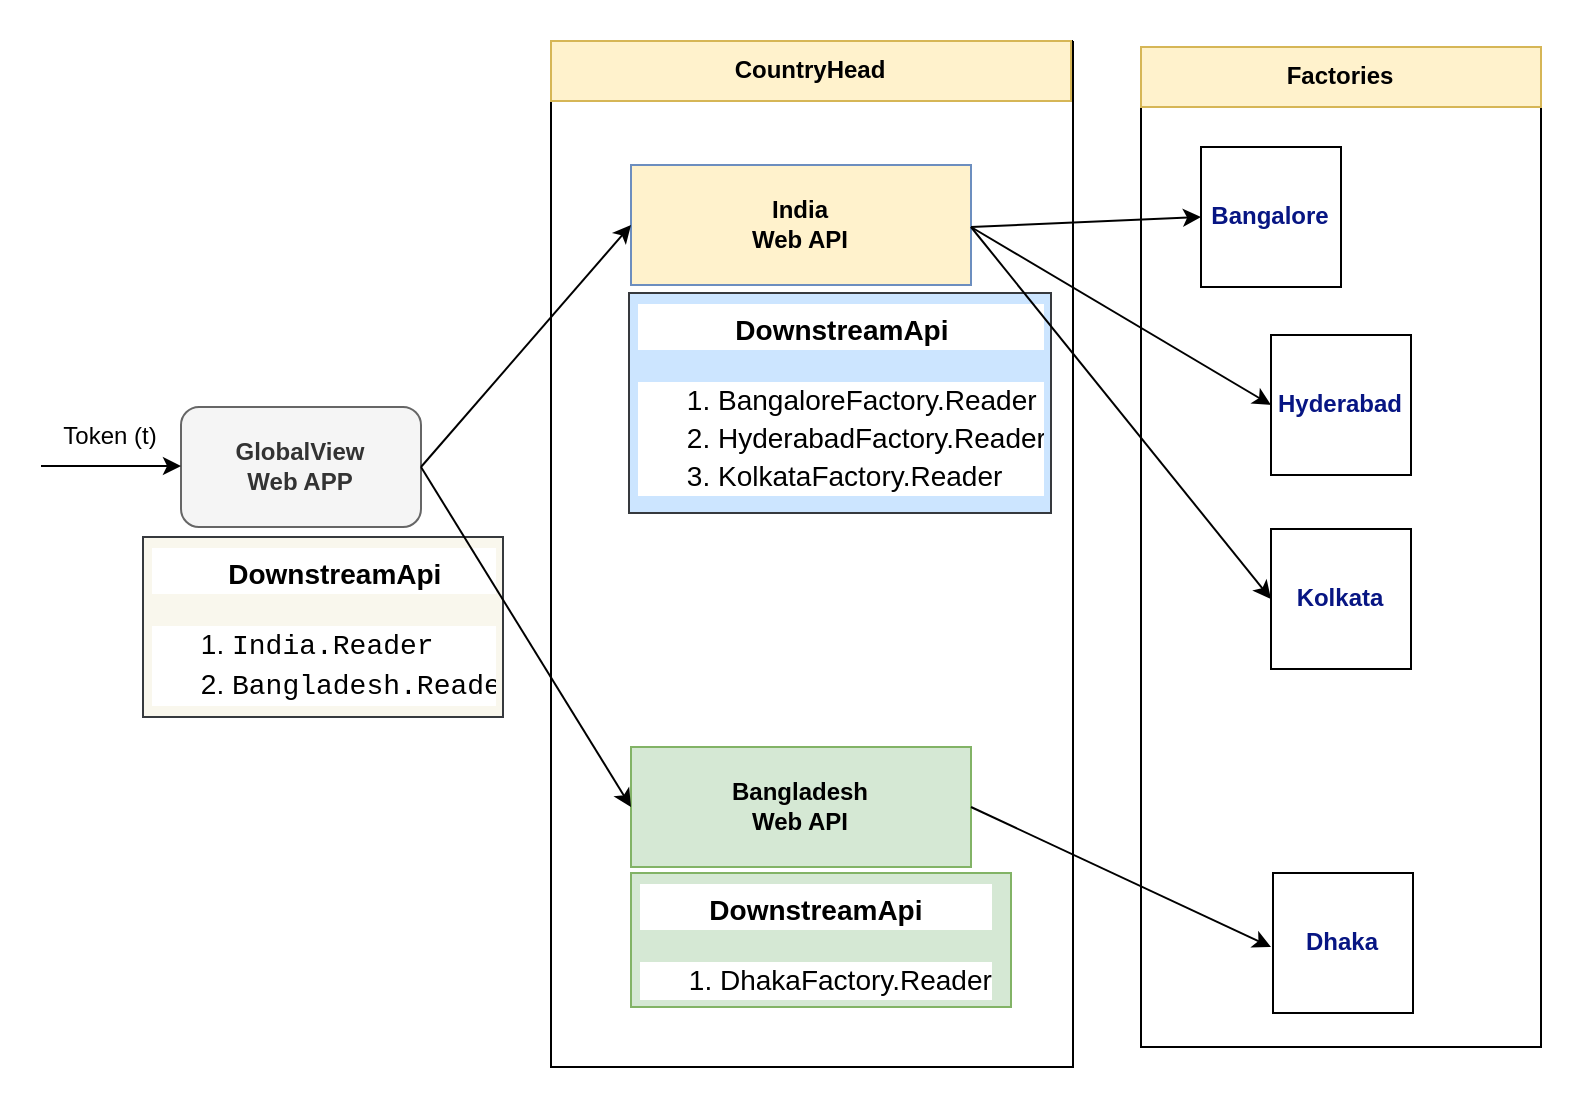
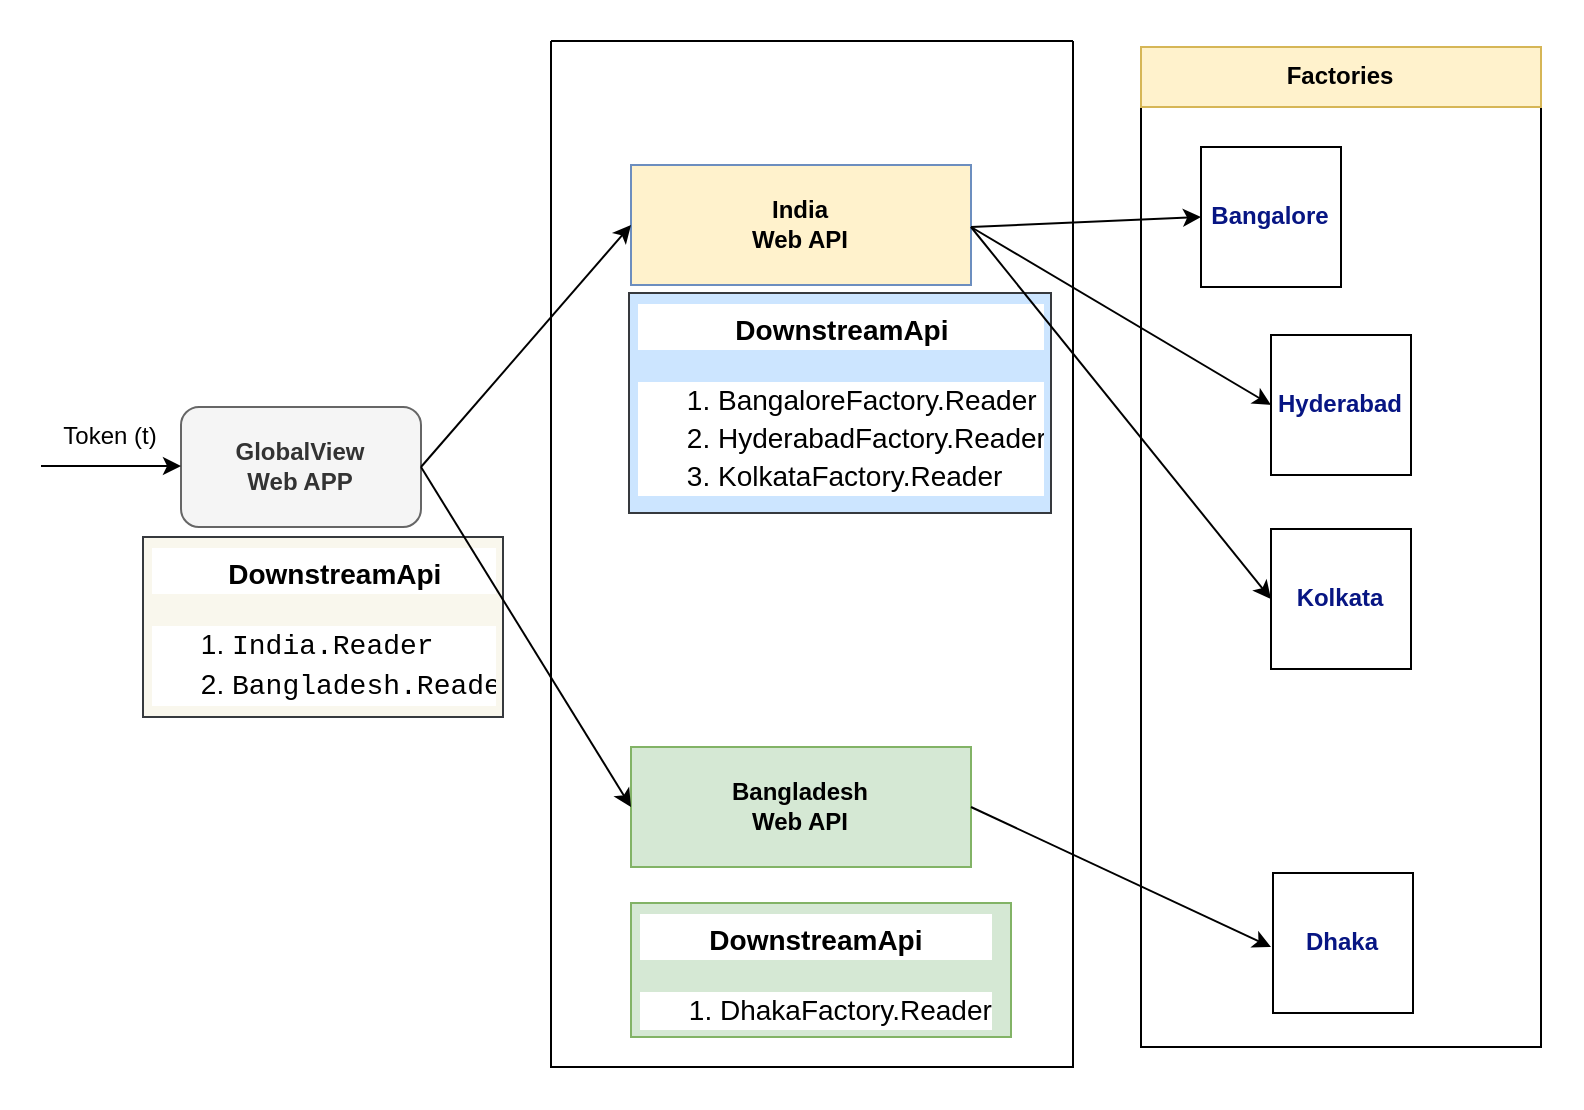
node "CountryHead": removed
node "DownstreamApi DhakaFactory.Reader": moved (821, 940) -> (821, 970)
